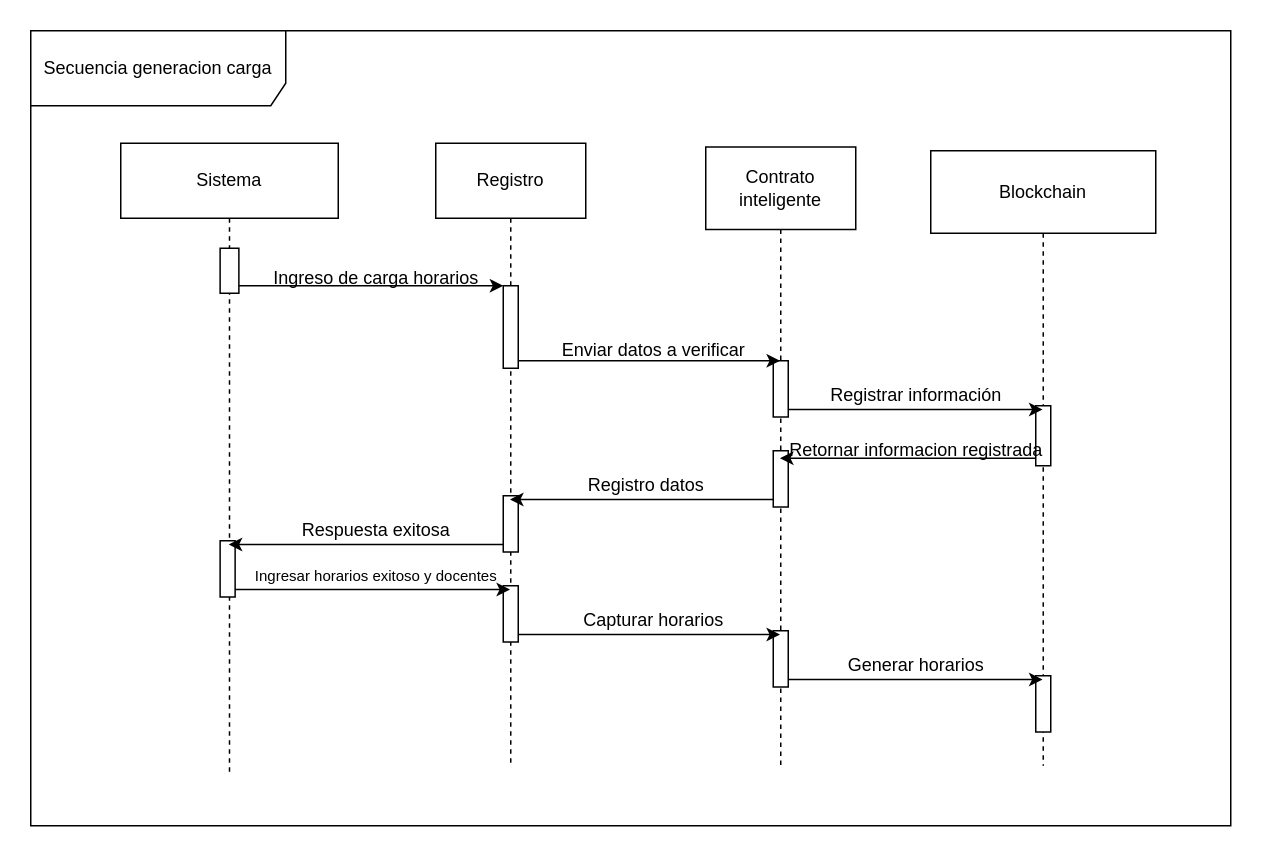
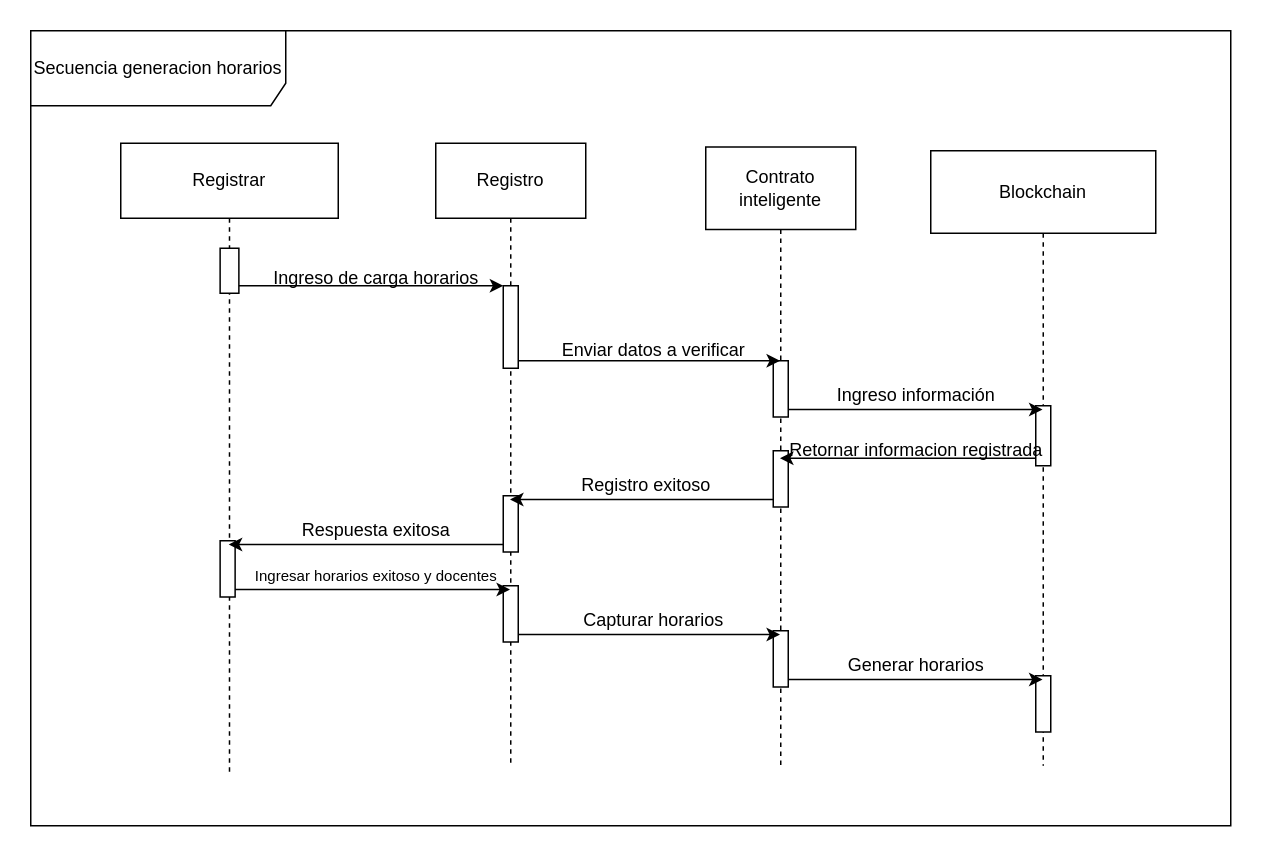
node "Secuencia generacion carga": label "Secuencia generacion carga" -> "Secuencia generacion horarios"
node "Sistema": label "Sistema" -> "Registrar"
node "Registrar información": label "Registrar información" -> "Ingreso información"
node "Registro datos": label "Registro datos" -> "Registro exitoso"
